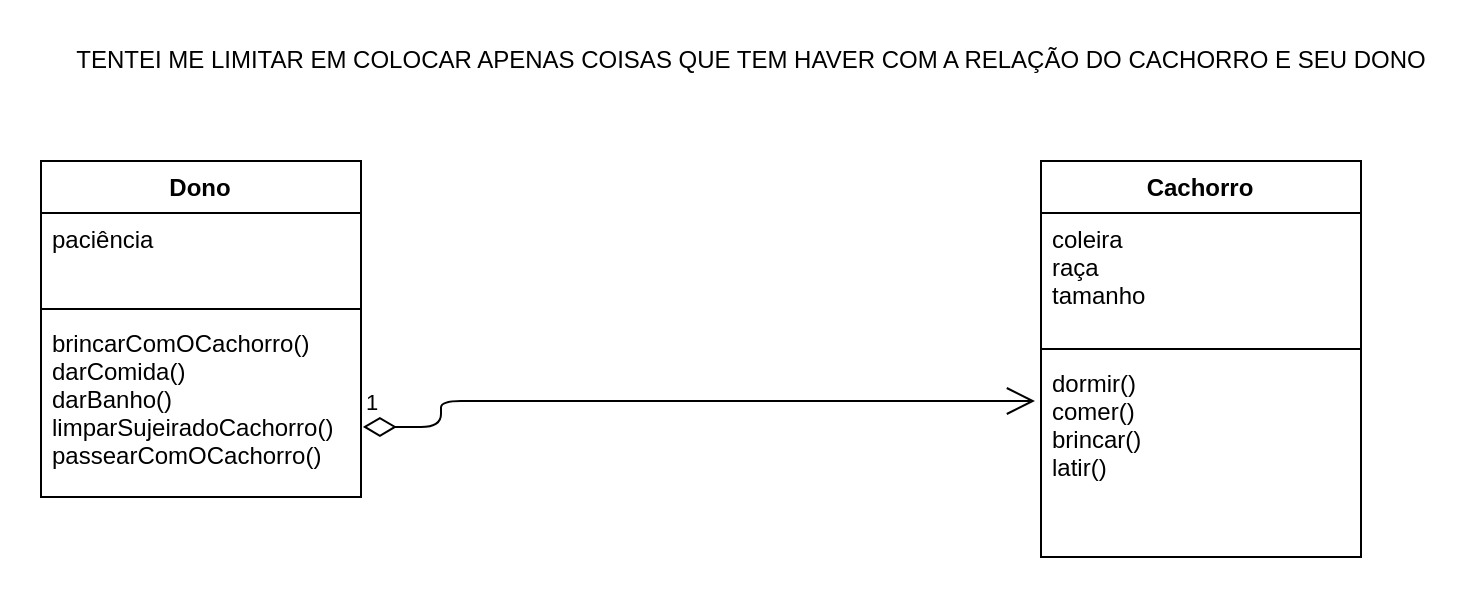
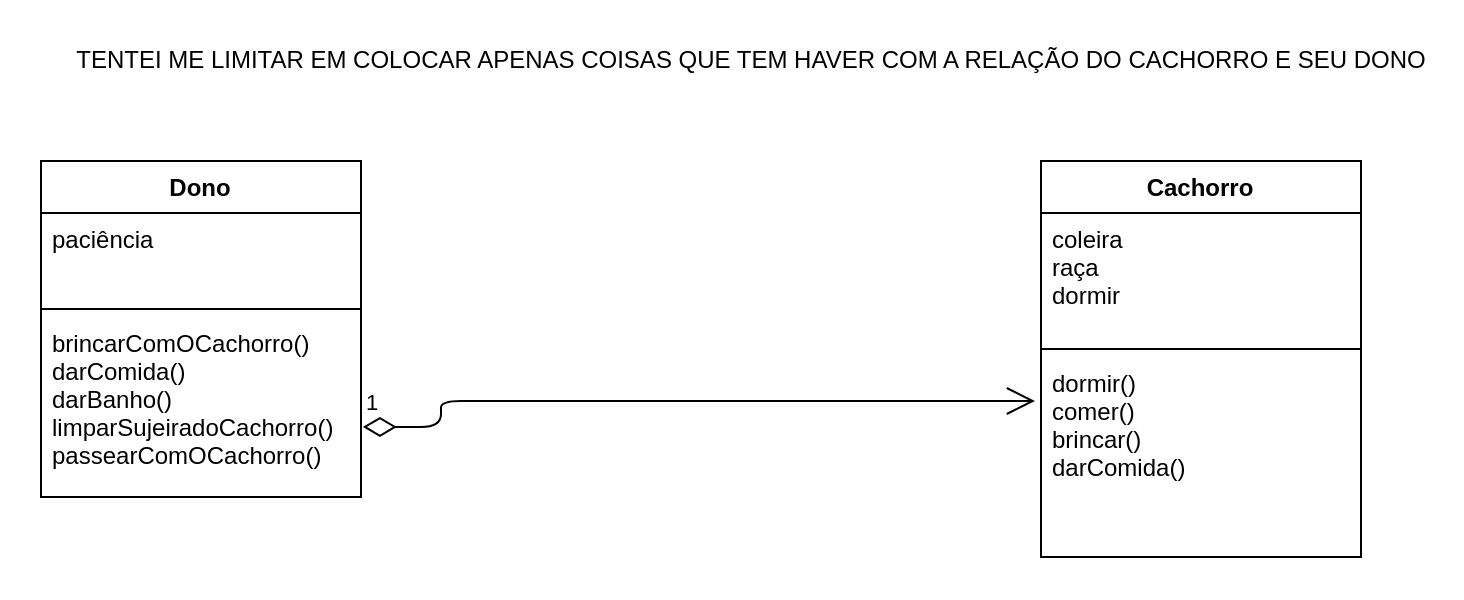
node "coleira raça tamanho": label "coleira raça tamanho" -> "coleira raça dormir"
node "dormir() comer() brincar() latir()": label "dormir() comer() brincar() latir()" -> "dormir() comer() brincar() darComida()"
